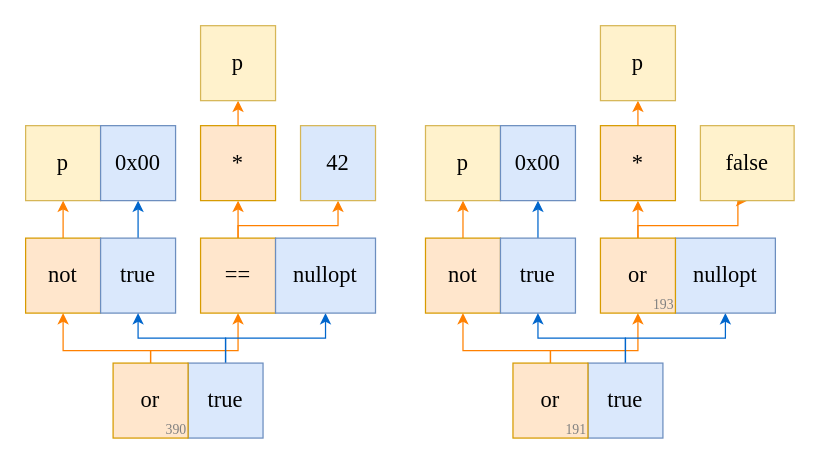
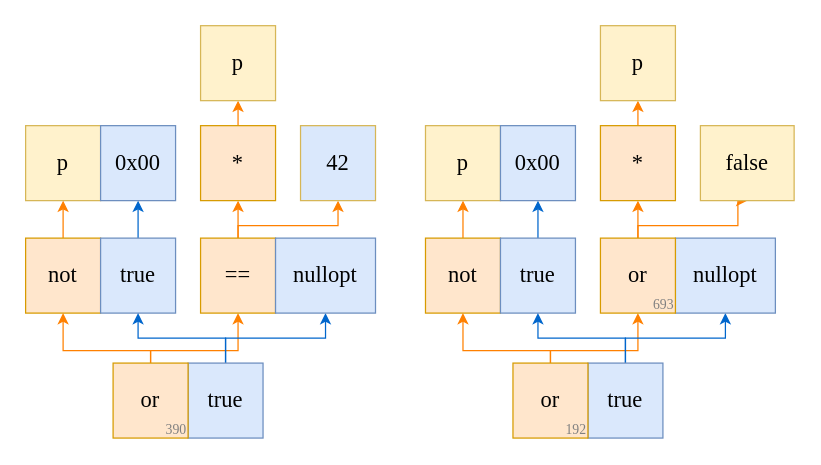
node "193": label "193" -> "693"
node "191": label "191" -> "192"
